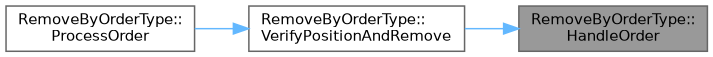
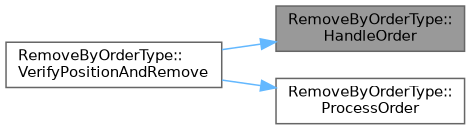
edge "RemoveByOrderType:: ProcessOrder" -> "RemoveByOrderType:: VerifyPositionAndRemove": reversed
